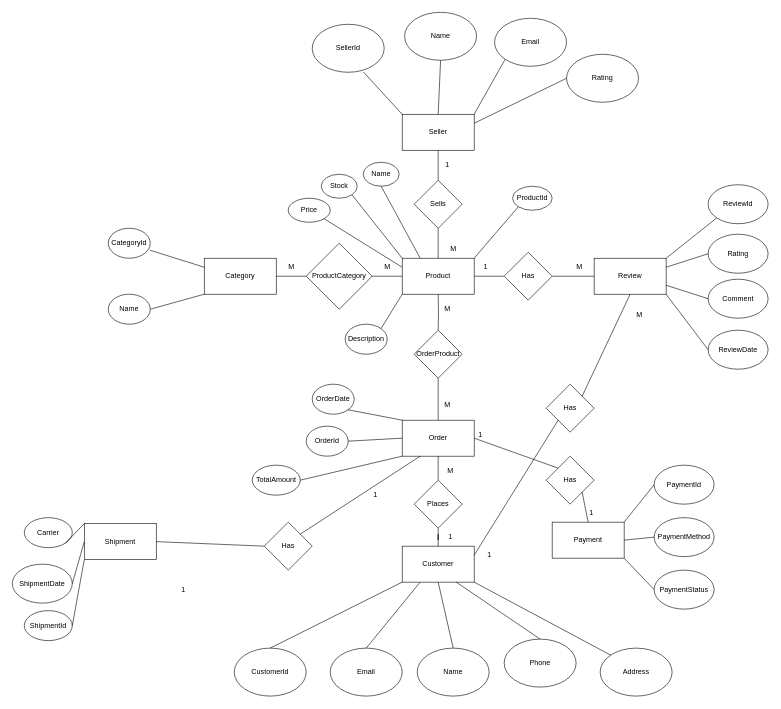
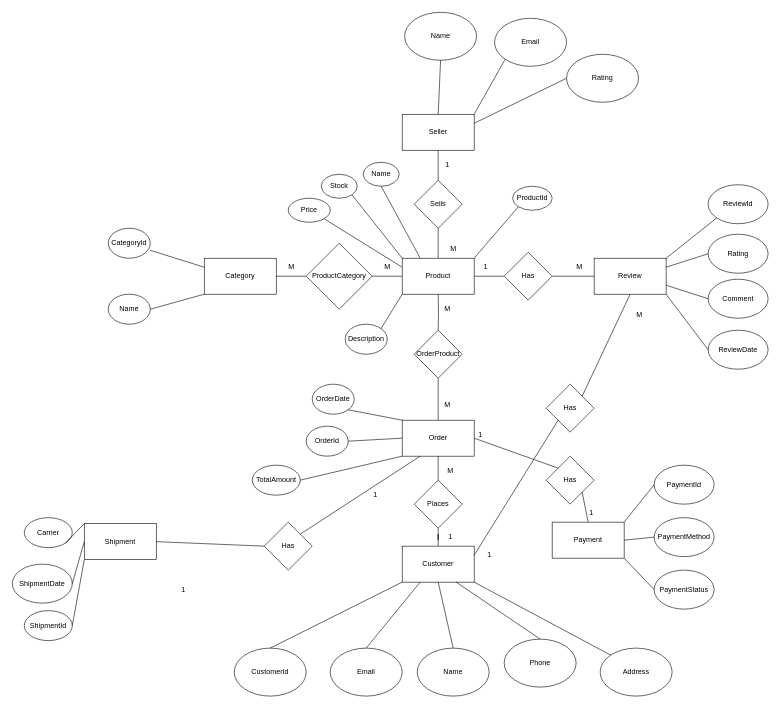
node "SellerId": removed
edge "SellerId" -- "Seller": removed
